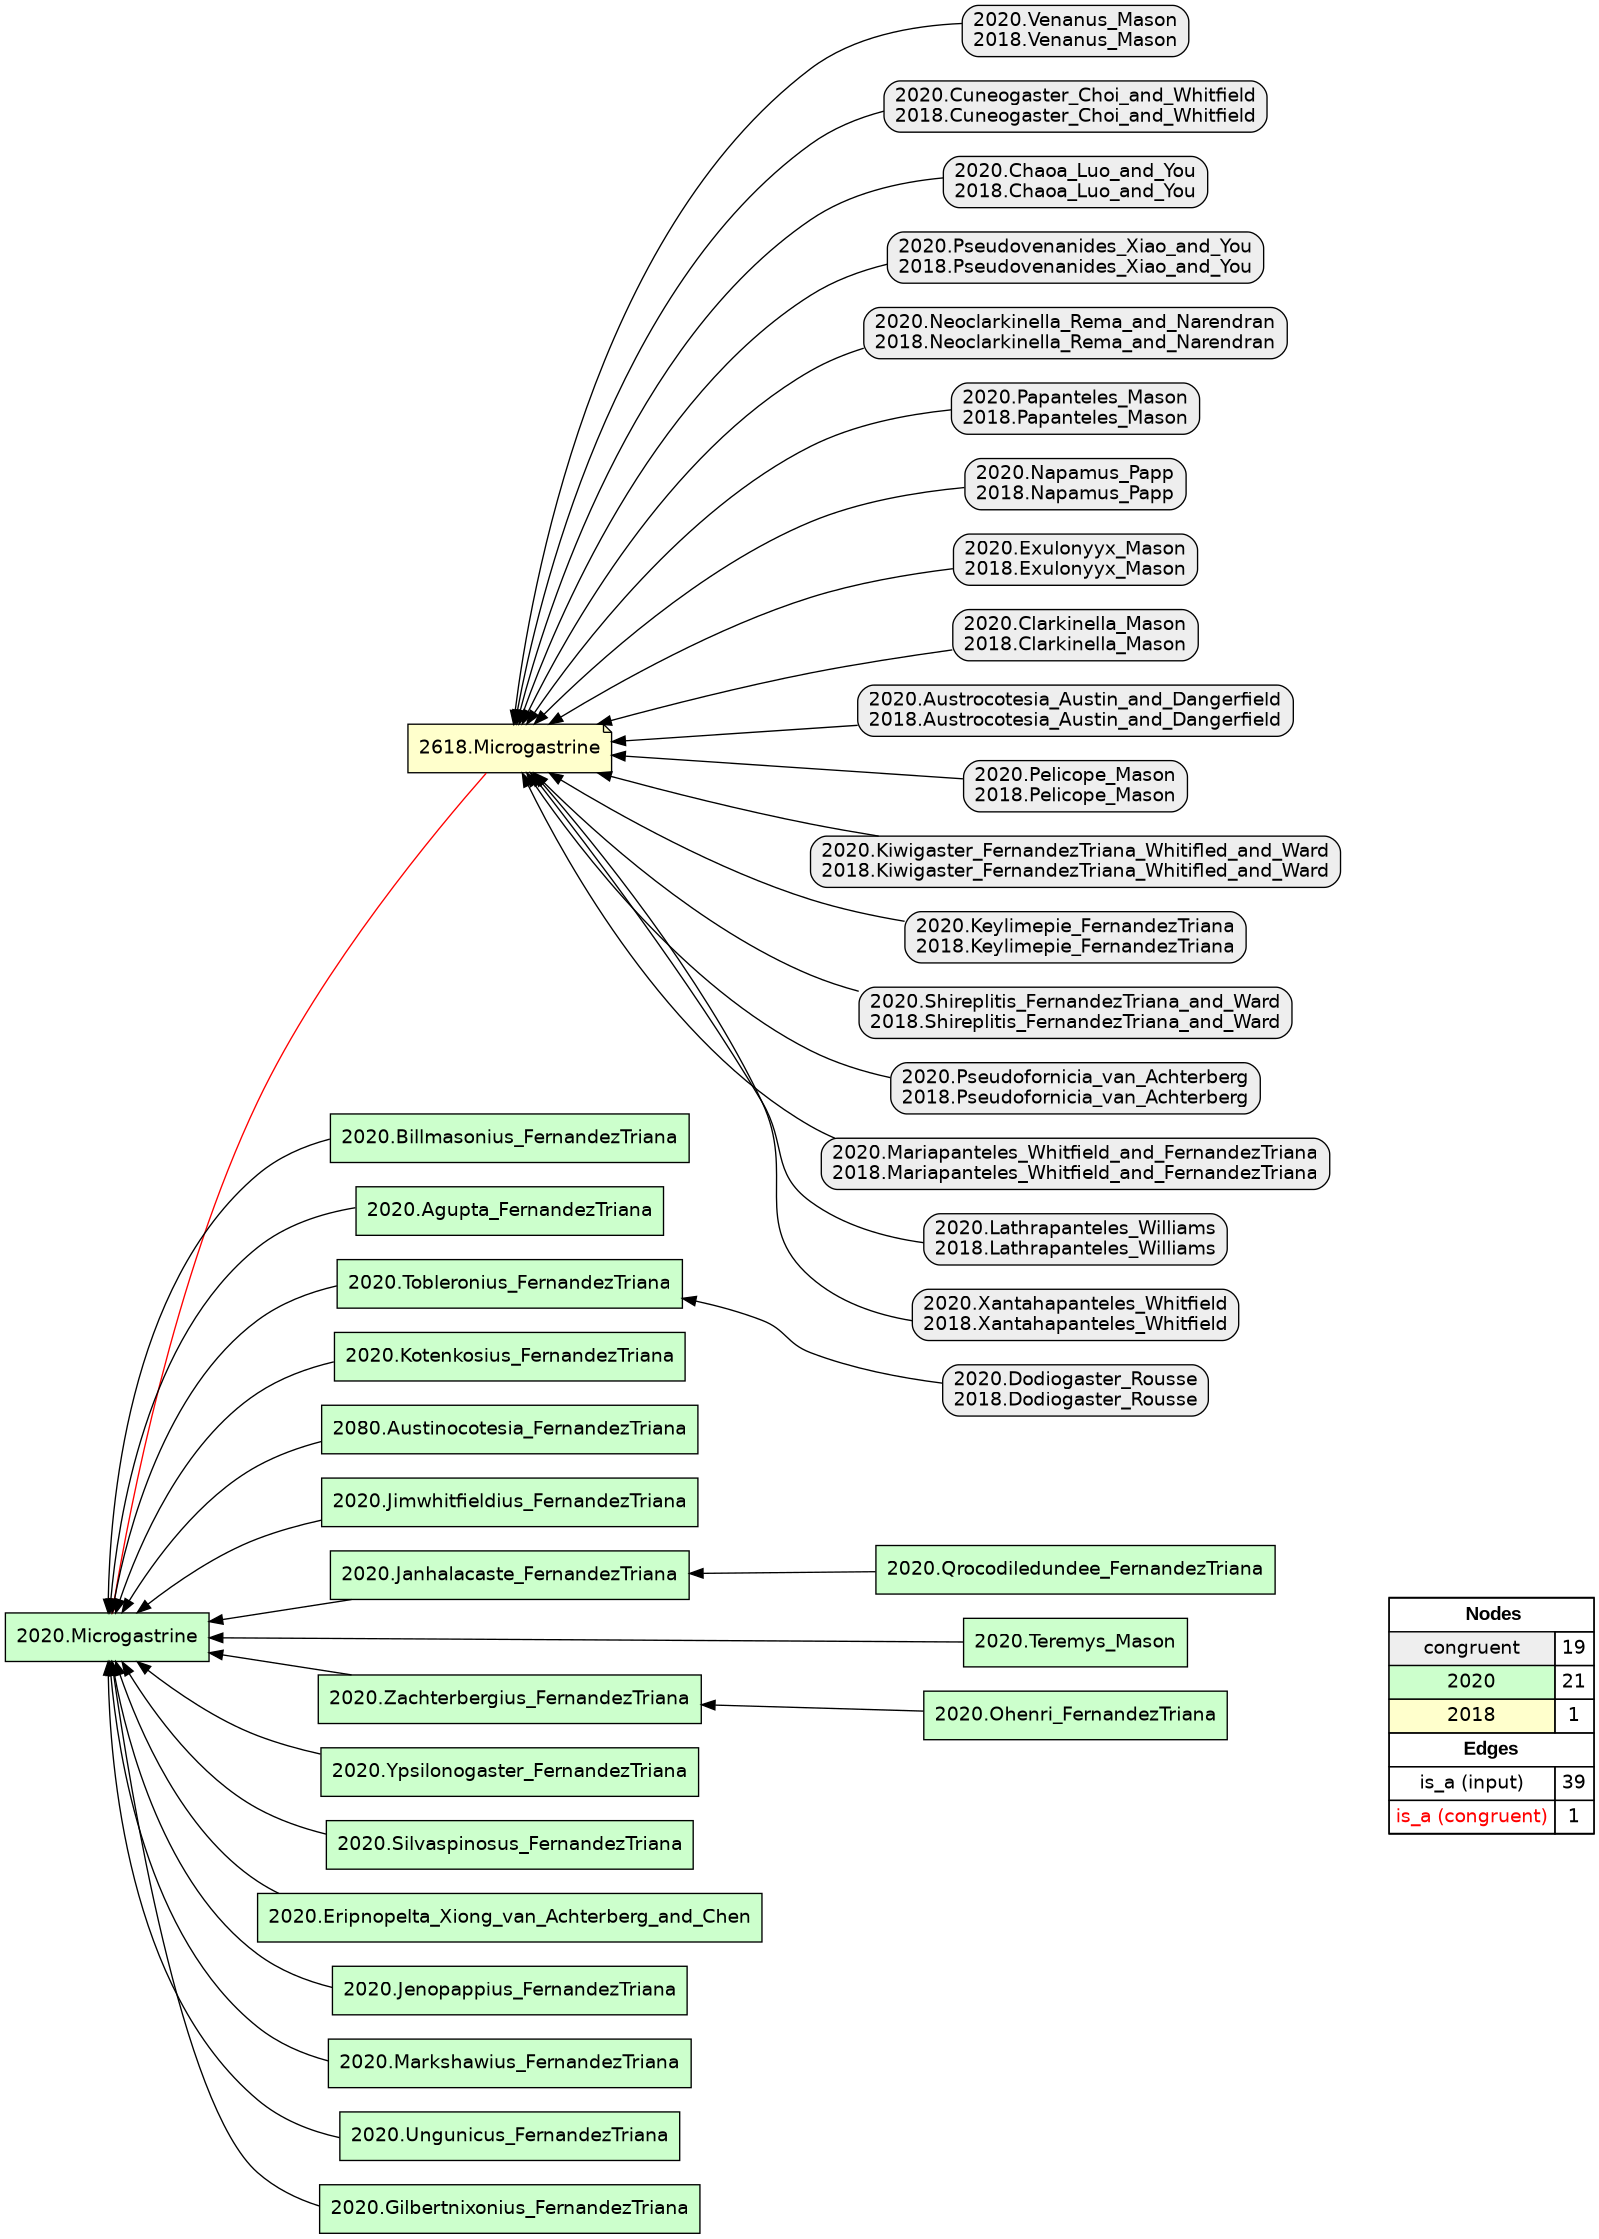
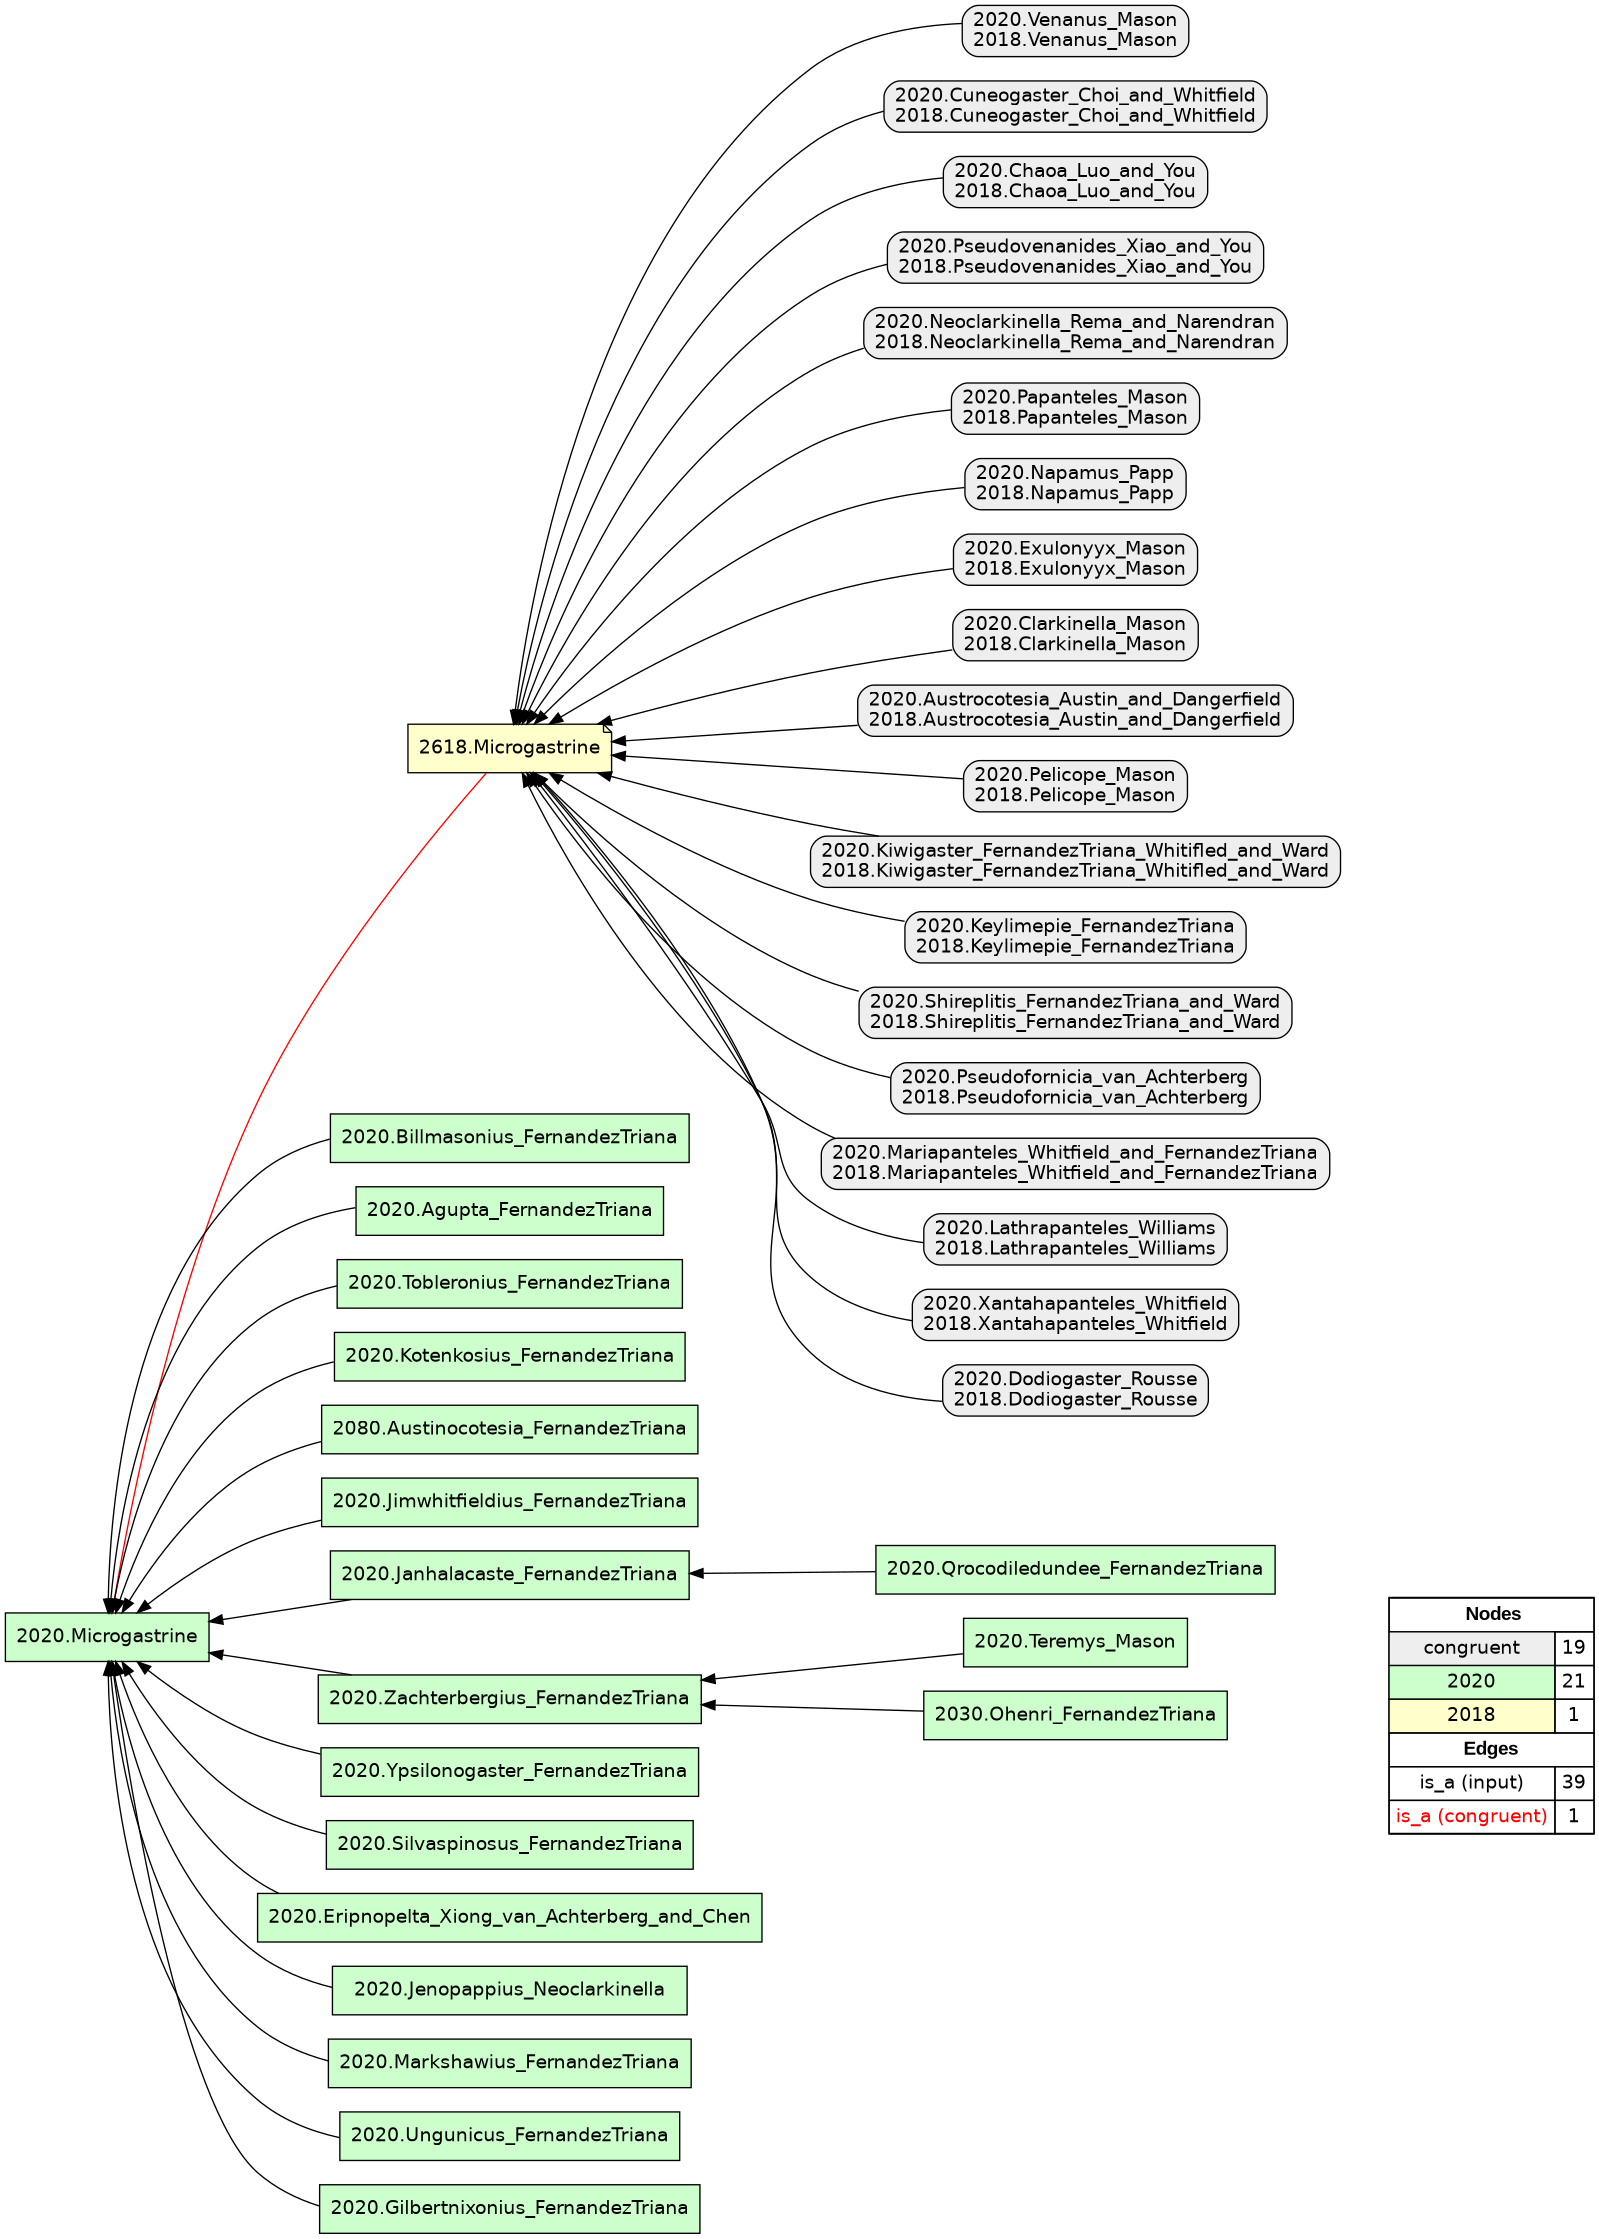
edge "2020.Dodiogaster_Rousse 2018.Dodiogaster_Rousse" -> "2020.Tobleronius_FernandezTriana": now "2020.Dodiogaster_Rousse 2018.Dodiogaster_Rousse" -> "2618.Microgastrine"
edge "2020.Teremys_Mason" -> "2020.Microgastrine": now "2020.Teremys_Mason" -> "2020.Zachterbergius_FernandezTriana"
node "2020.Ohenri_FernandezTriana": label "2020.Ohenri_FernandezTriana" -> "2030.Ohenri_FernandezTriana"
node "2020.Jenopappius_FernandezTriana": label "2020.Jenopappius_FernandezTriana" -> "2020.Jenopappius_Neoclarkinella"
